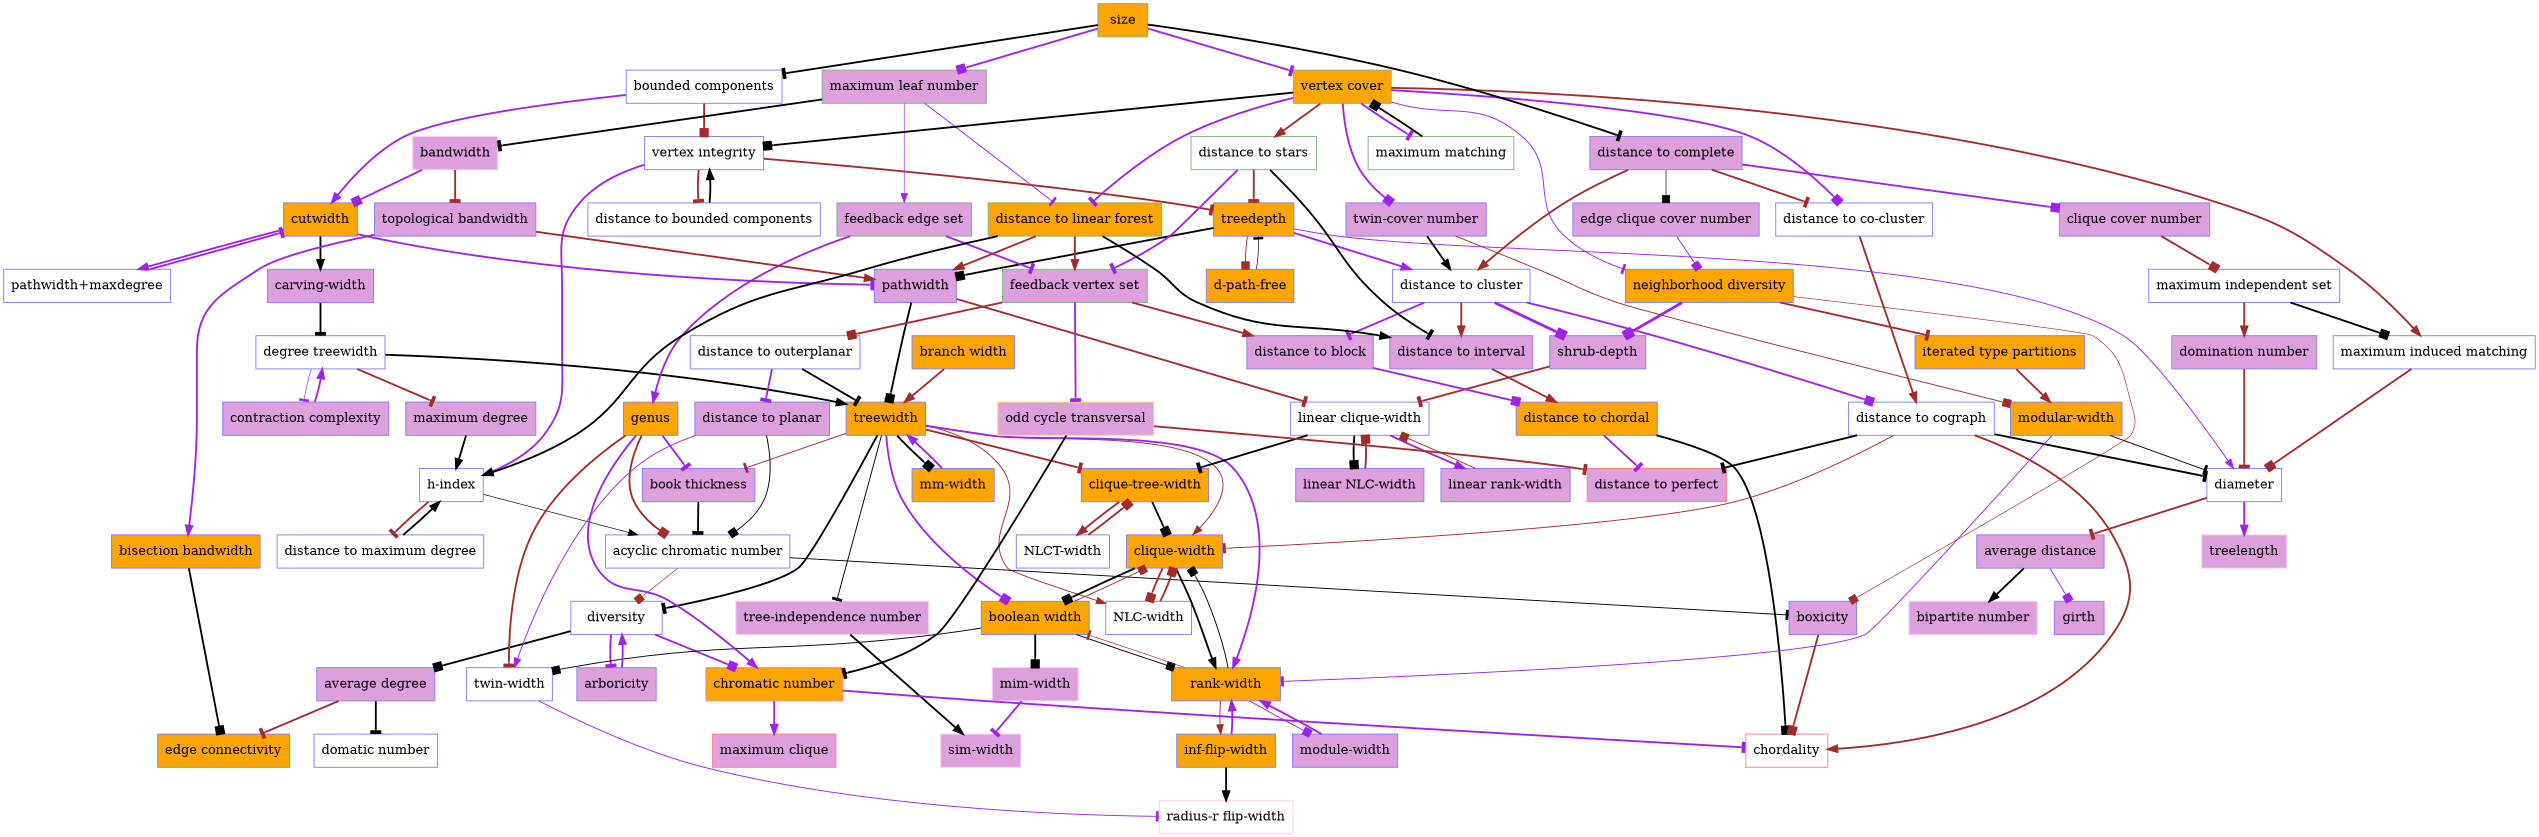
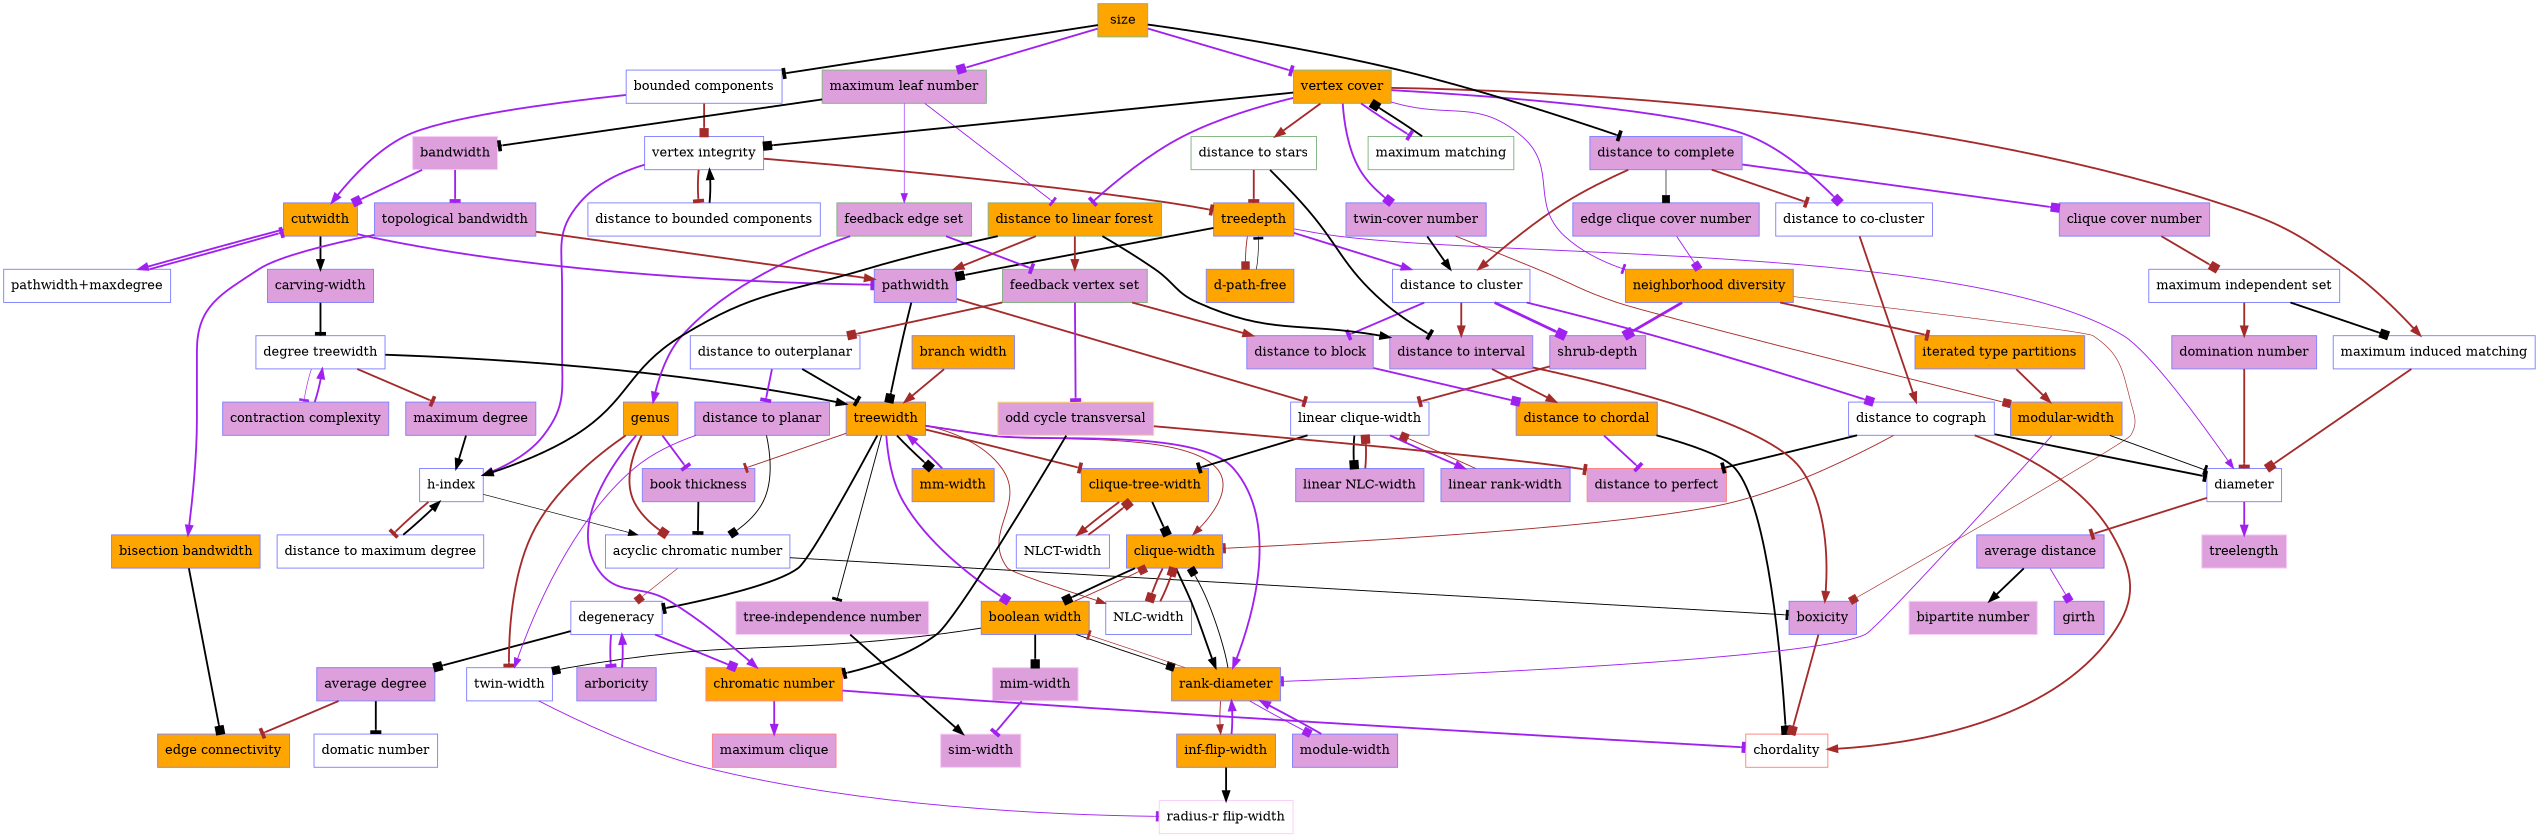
edge "bandwidth" -> "topological bandwidth": color brown -> purple
edge "distance to stars" -> "feedback vertex set": removed
edge "distance to interval" -> "boxicity": added
node "diversity": label "diversity" -> "degeneracy"
node "rank-width": label "rank-width" -> "rank-diameter"
